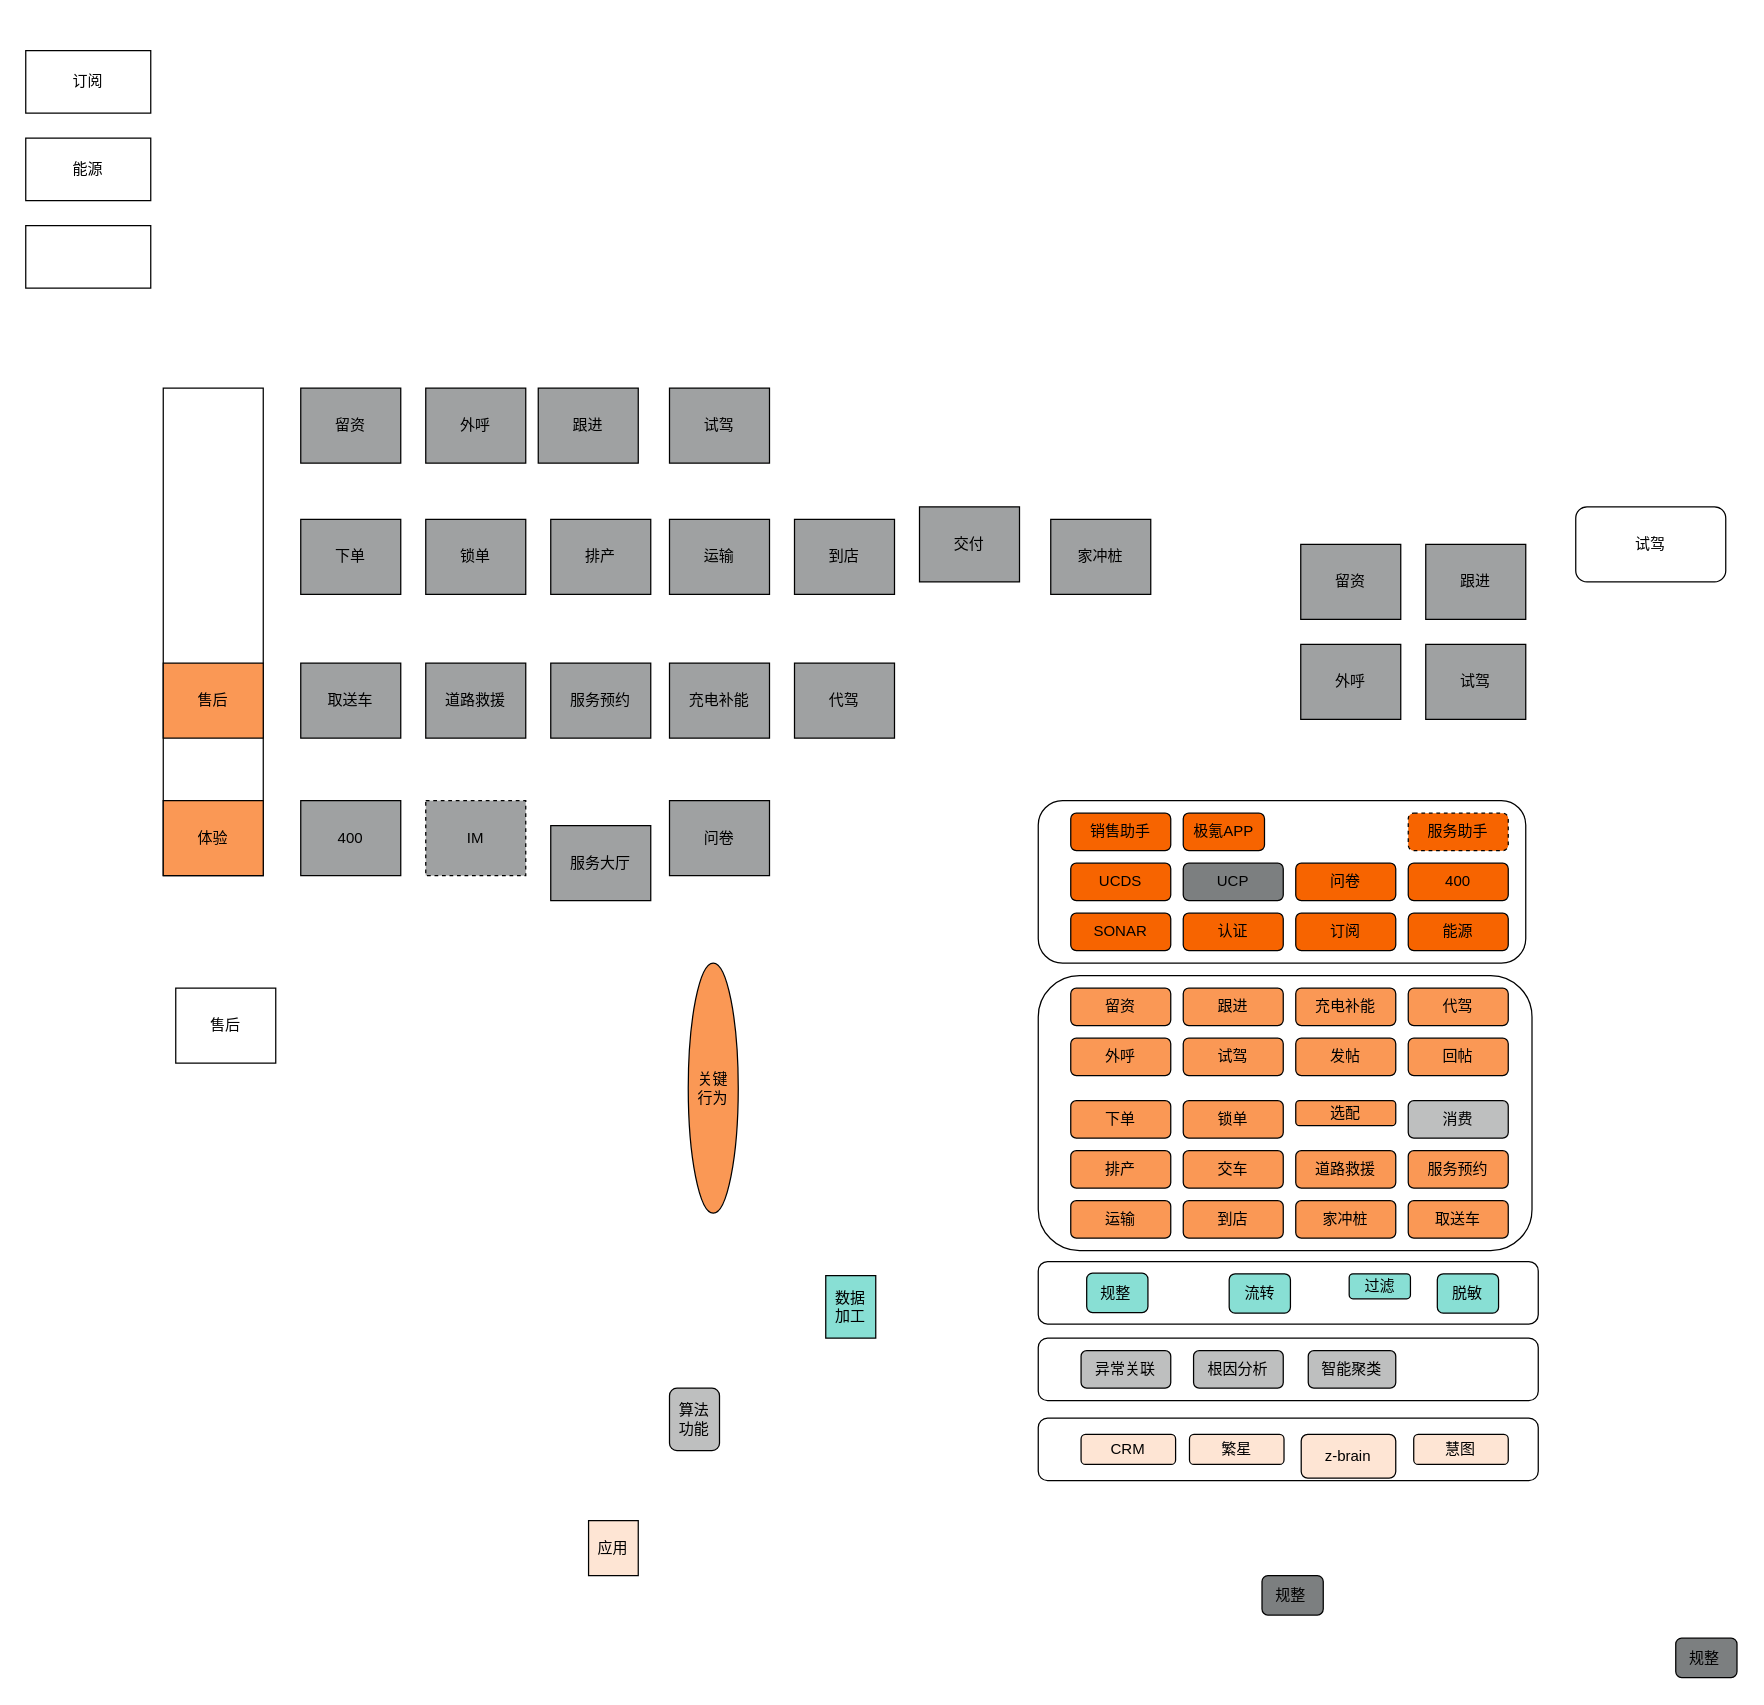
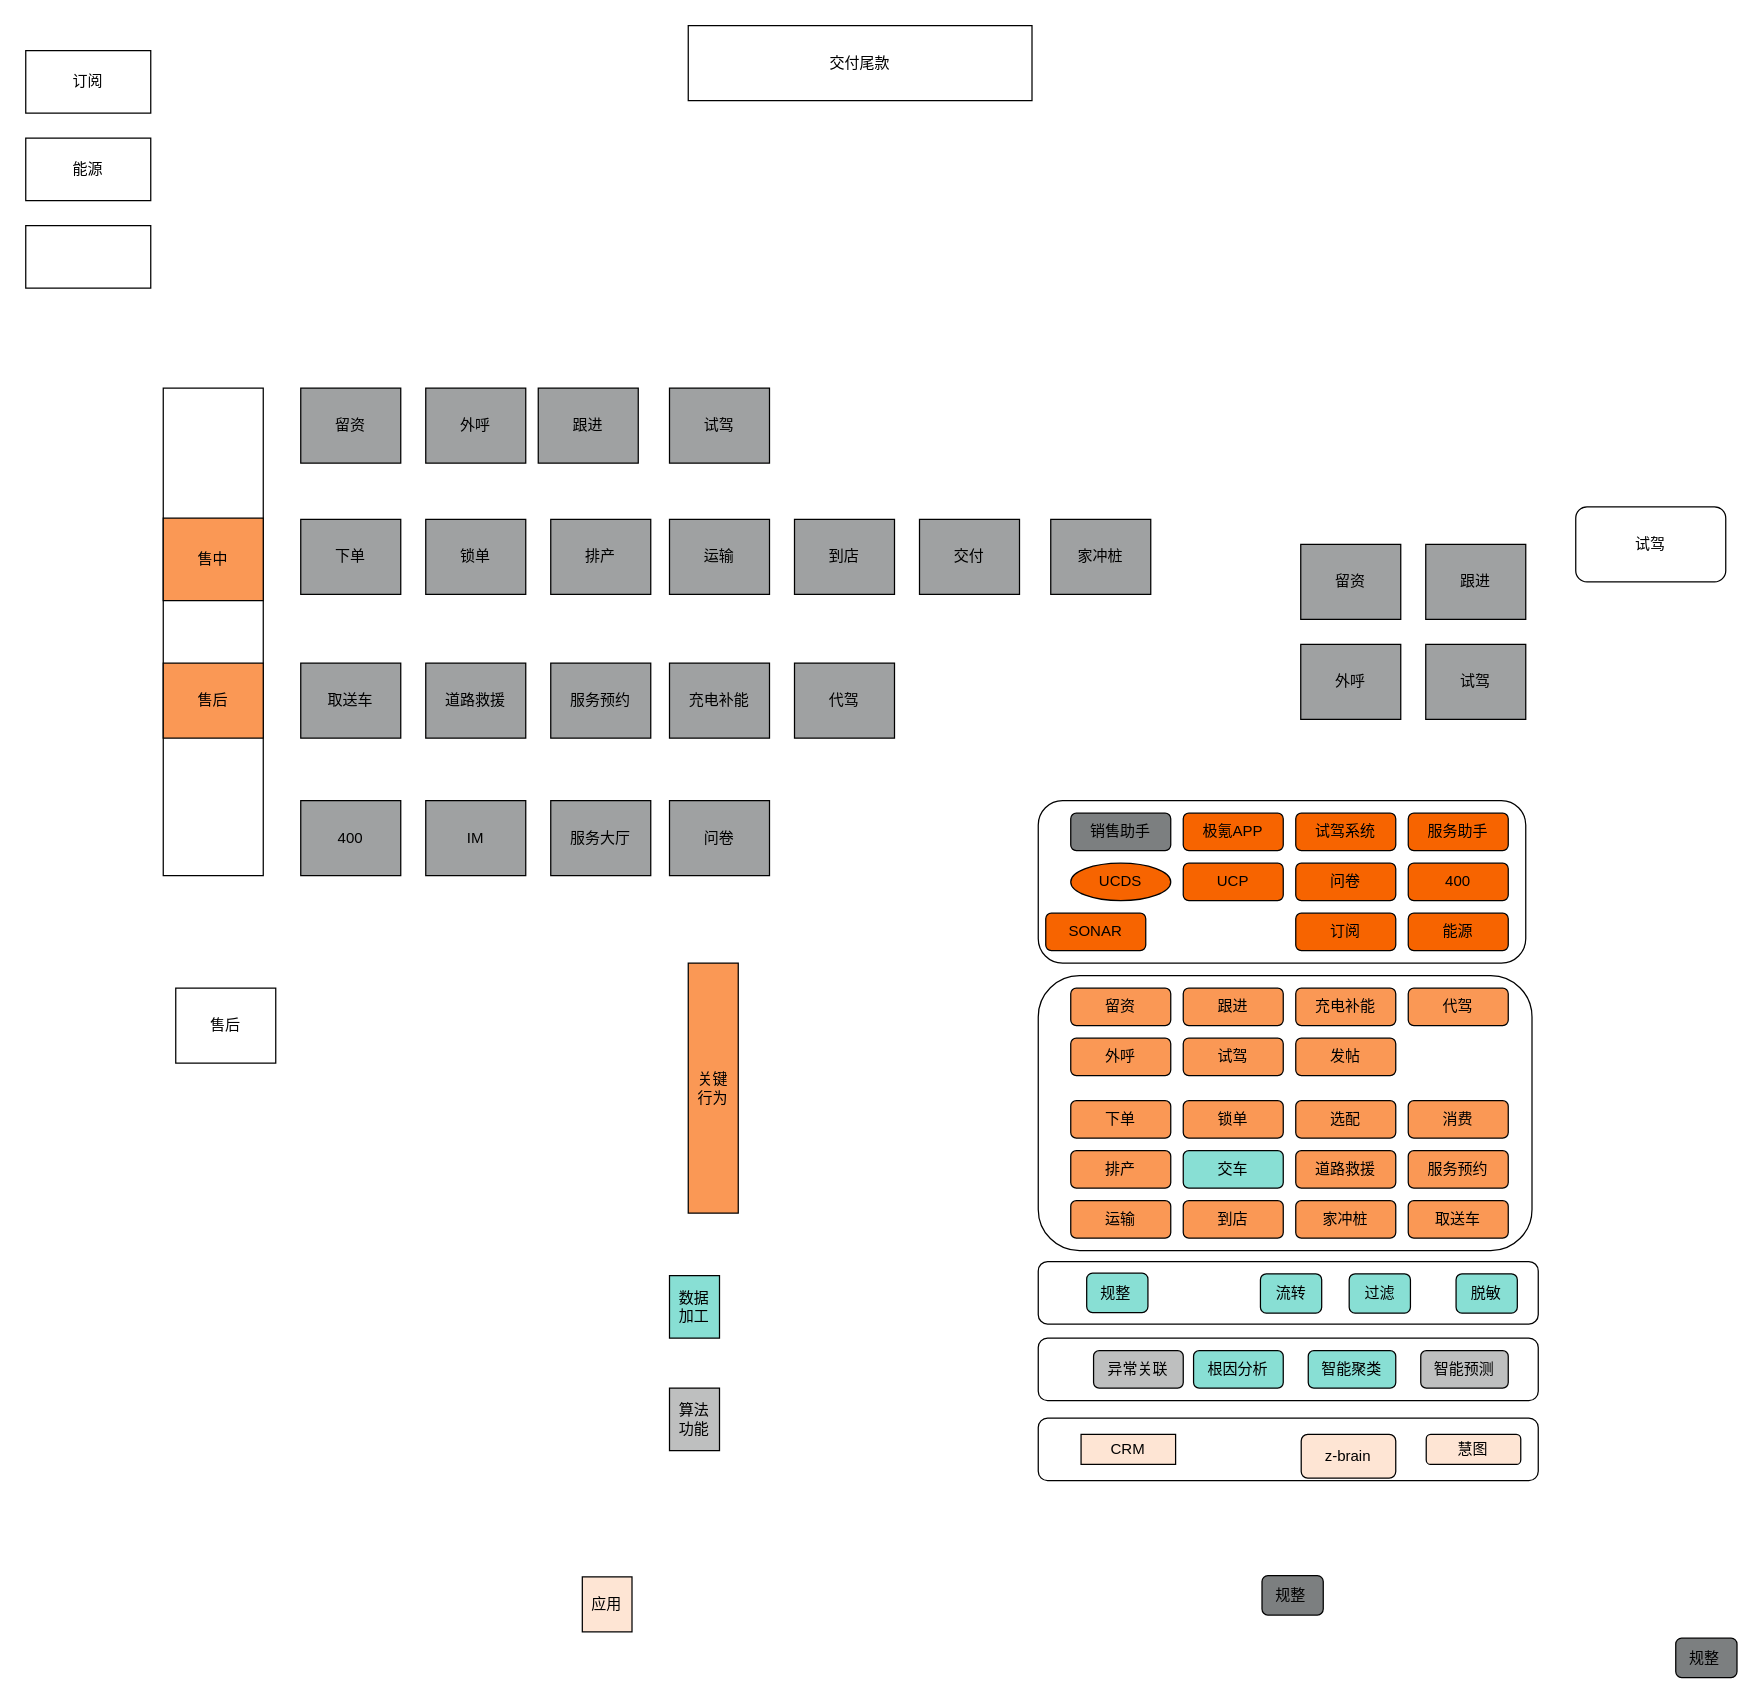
node "交付尾款": added
node "交付": moved (969, 544) -> (969, 557)
node "售中": added
node "销售助手": fillcolor #f76400 -> #7c7f80
node "极氪APP": size 81x38 -> 100x38
node "试驾系统": added
node "服务助手": style dashed -> solid
node "体验": removed
node "IM": style dashed -> solid
node "服务大厅": moved (601, 863) -> (601, 838)
node "UCDS": shape rounded rectangle -> ellipse
node "UCP": fillcolor #7c7f80 -> #f76400
node "SONAR": moved (1121, 932) -> (1096, 932)
node "认证": removed
node "回帖": removed
node "关键 行为": shape ellipse -> rectangle
node "选配": size 100x25 -> 100x38
node "消费": fillcolor #bebfbf -> #fa9855
node "交车": fillcolor #fa9855 -> #88dfd4
node "过滤": size 61x25 -> 61x39
node "流转": moved (1260, 1293) -> (1291, 1293)
node "脱敏": moved (1468, 1293) -> (1487, 1293)
node "数据 加工": moved (851, 1307) -> (694, 1307)
node "异常关联": moved (1126, 1369) -> (1138, 1369)
node "根因分析": fillcolor #bebfbf -> #88dfd4
node "智能聚类": fillcolor #bebfbf -> #88dfd4
node "智能预测": added
node "算法 功能": shape rounded rectangle -> rectangle
node "CRM": shape rounded rectangle -> rectangle
node "繁星": removed
node "慧图": moved (1461, 1449) -> (1473, 1449)
node "应用": moved (613, 1548) -> (607, 1604)
